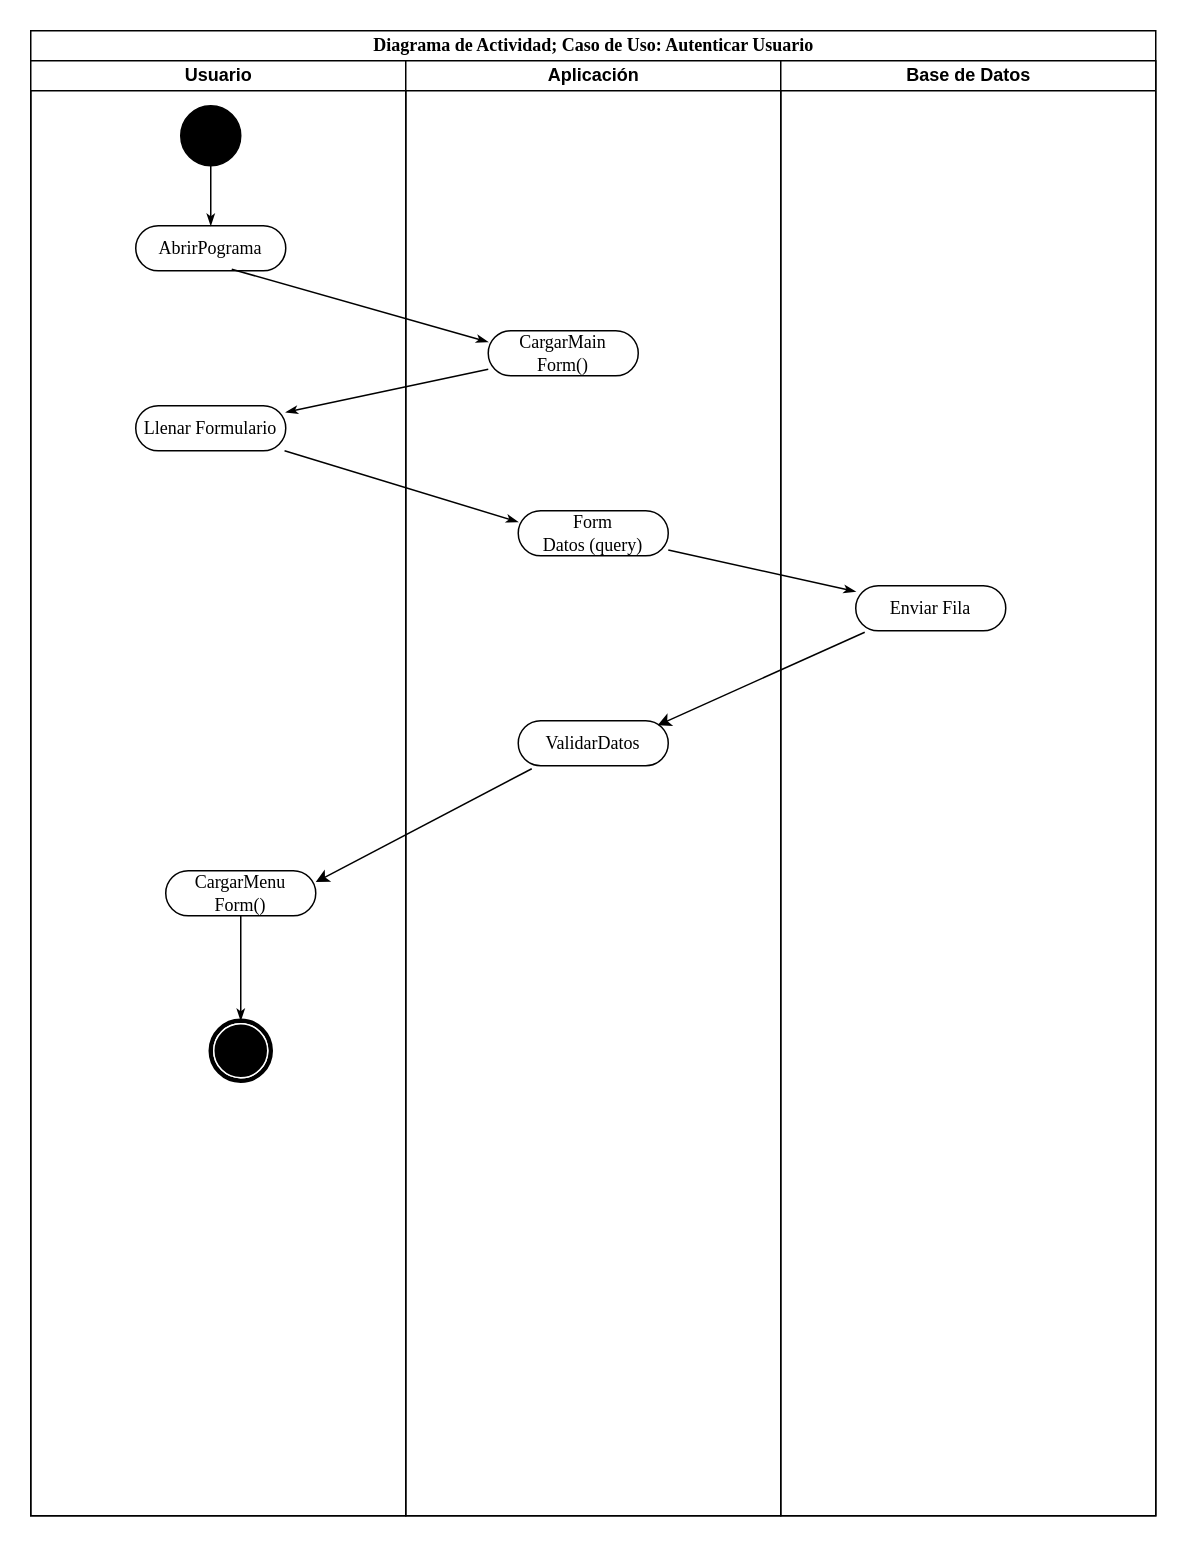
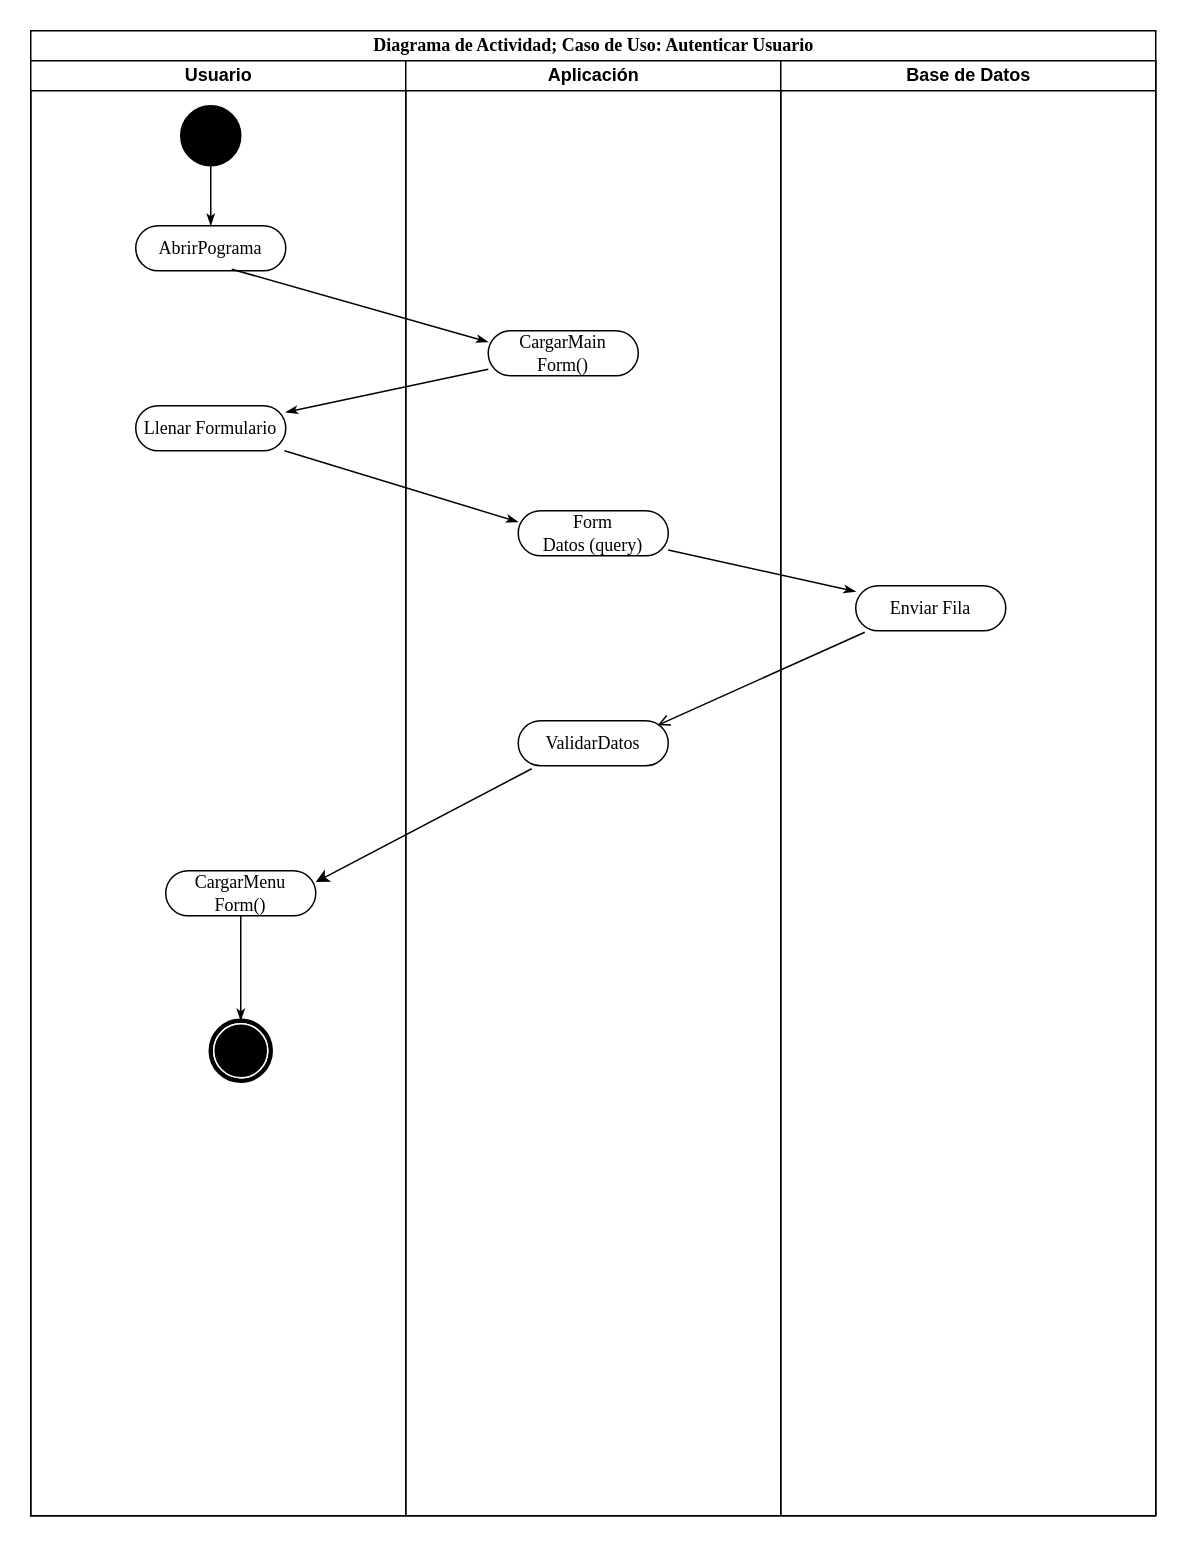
edge "Enviar Fila" -> "ValidarDatos": arrowhead classic -> open
